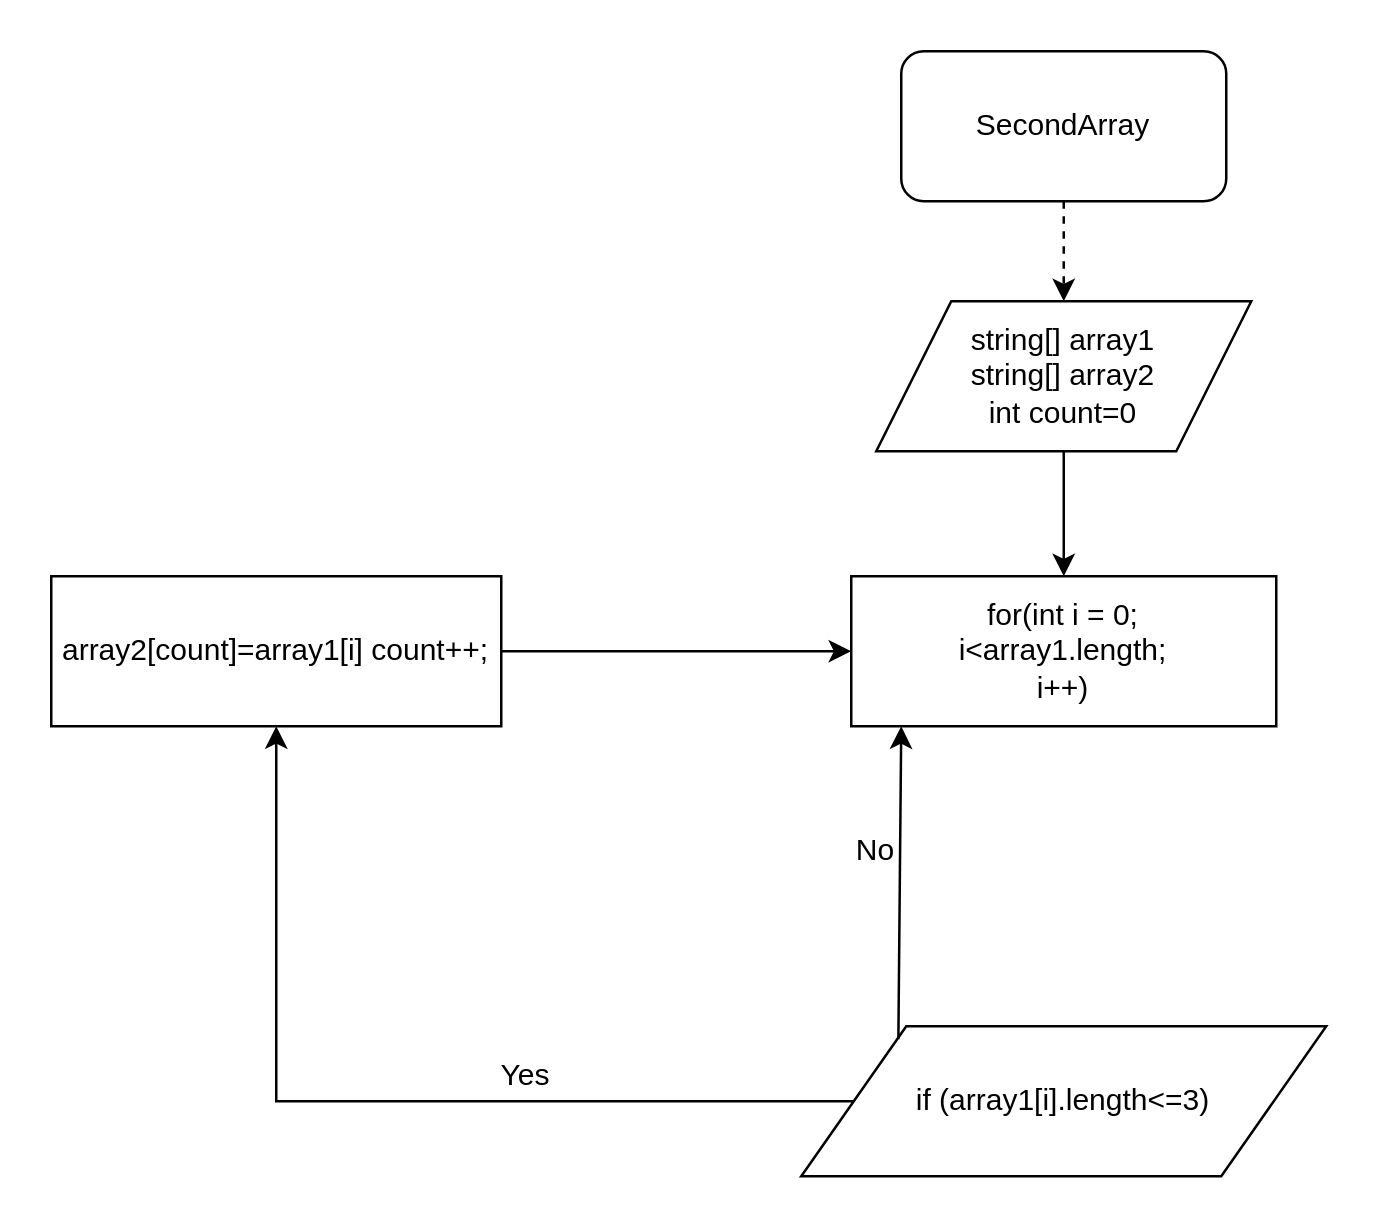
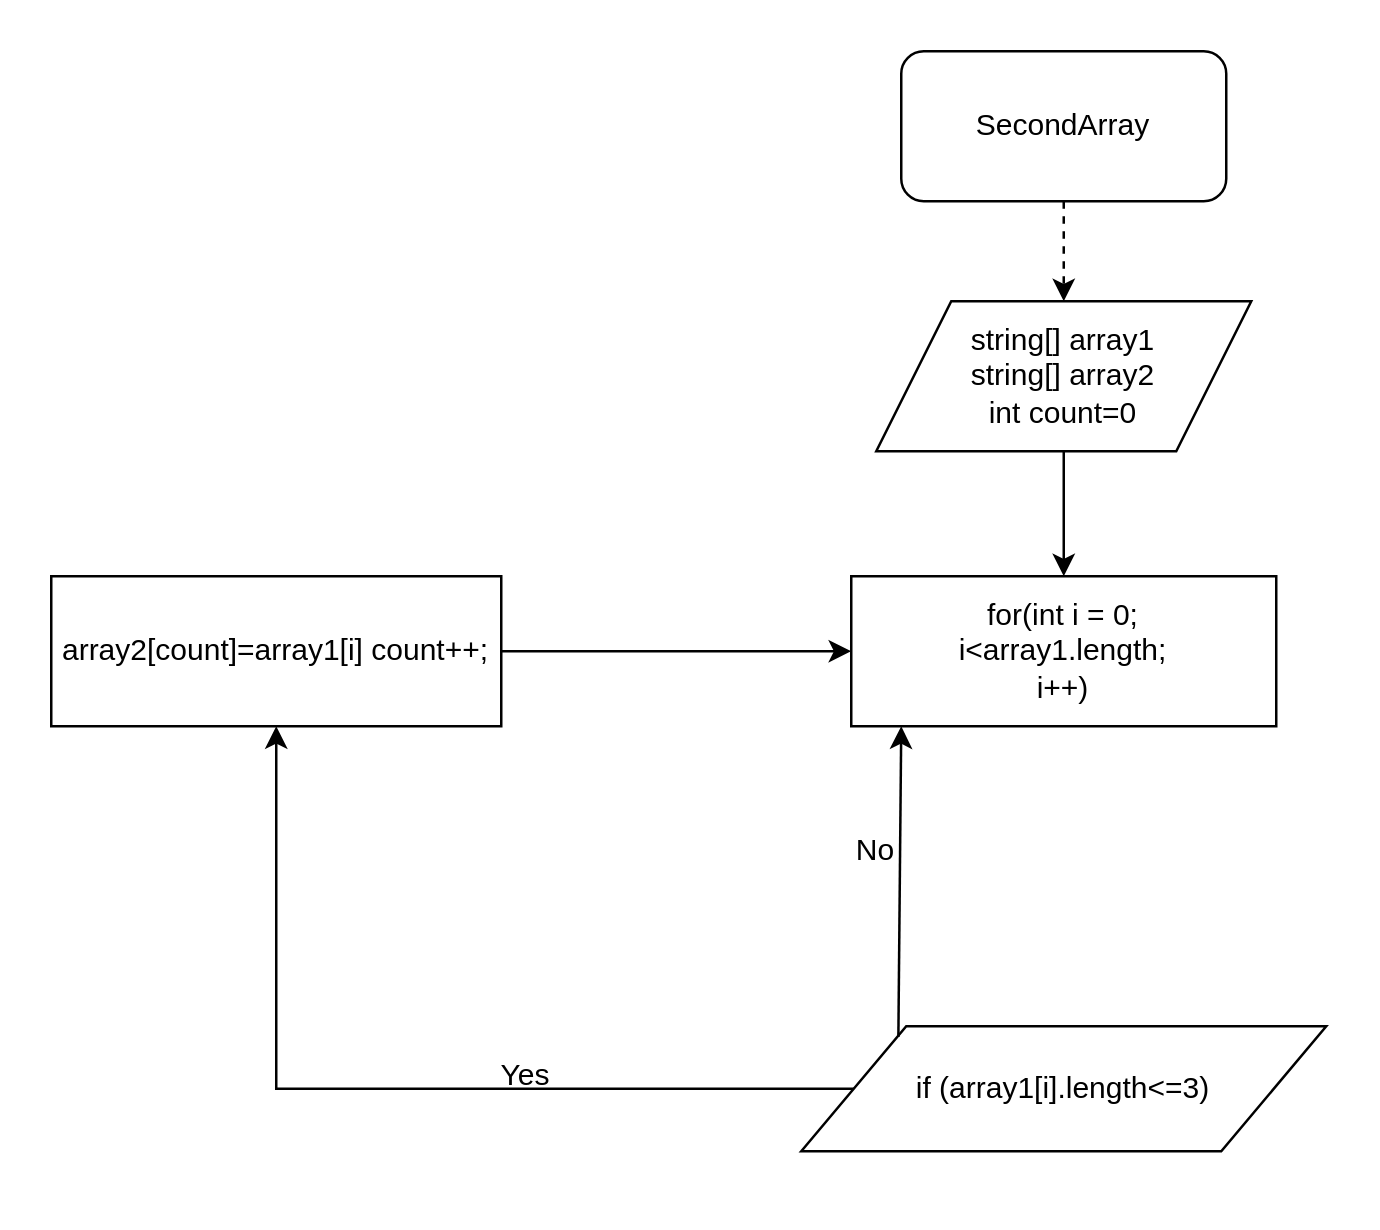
node "if (array1[i].length<=3)": size 525x150 -> 525x125
